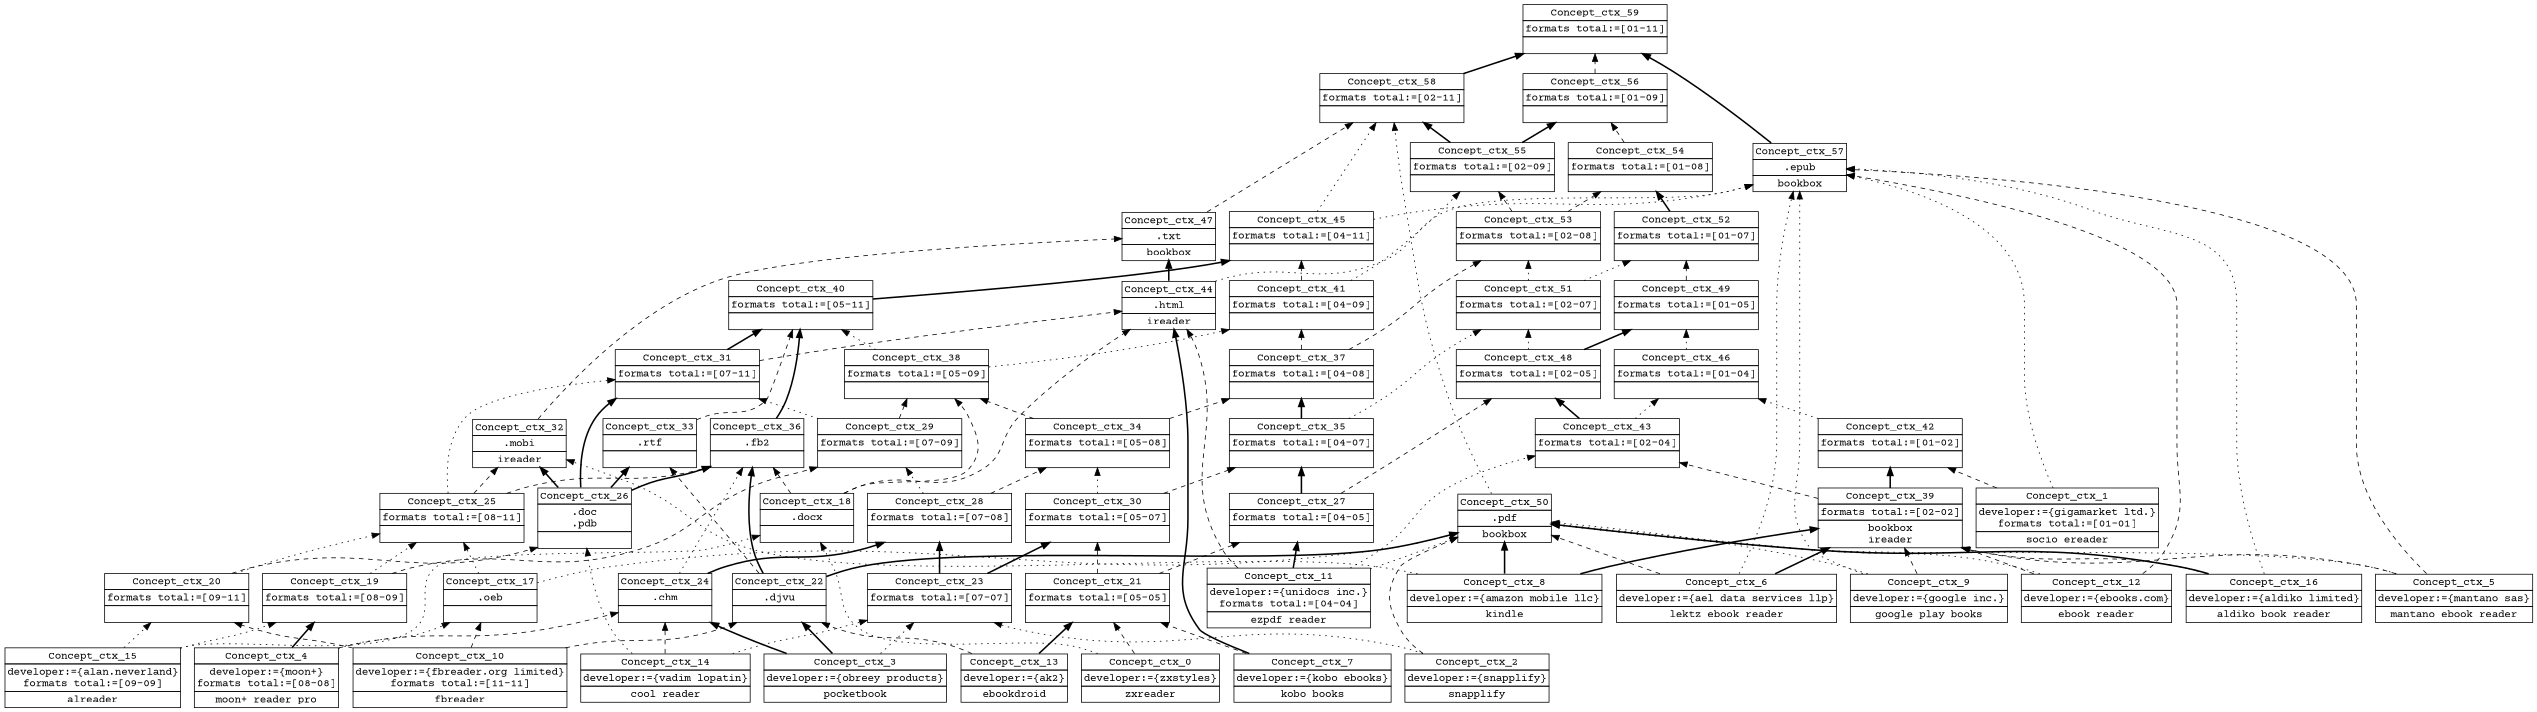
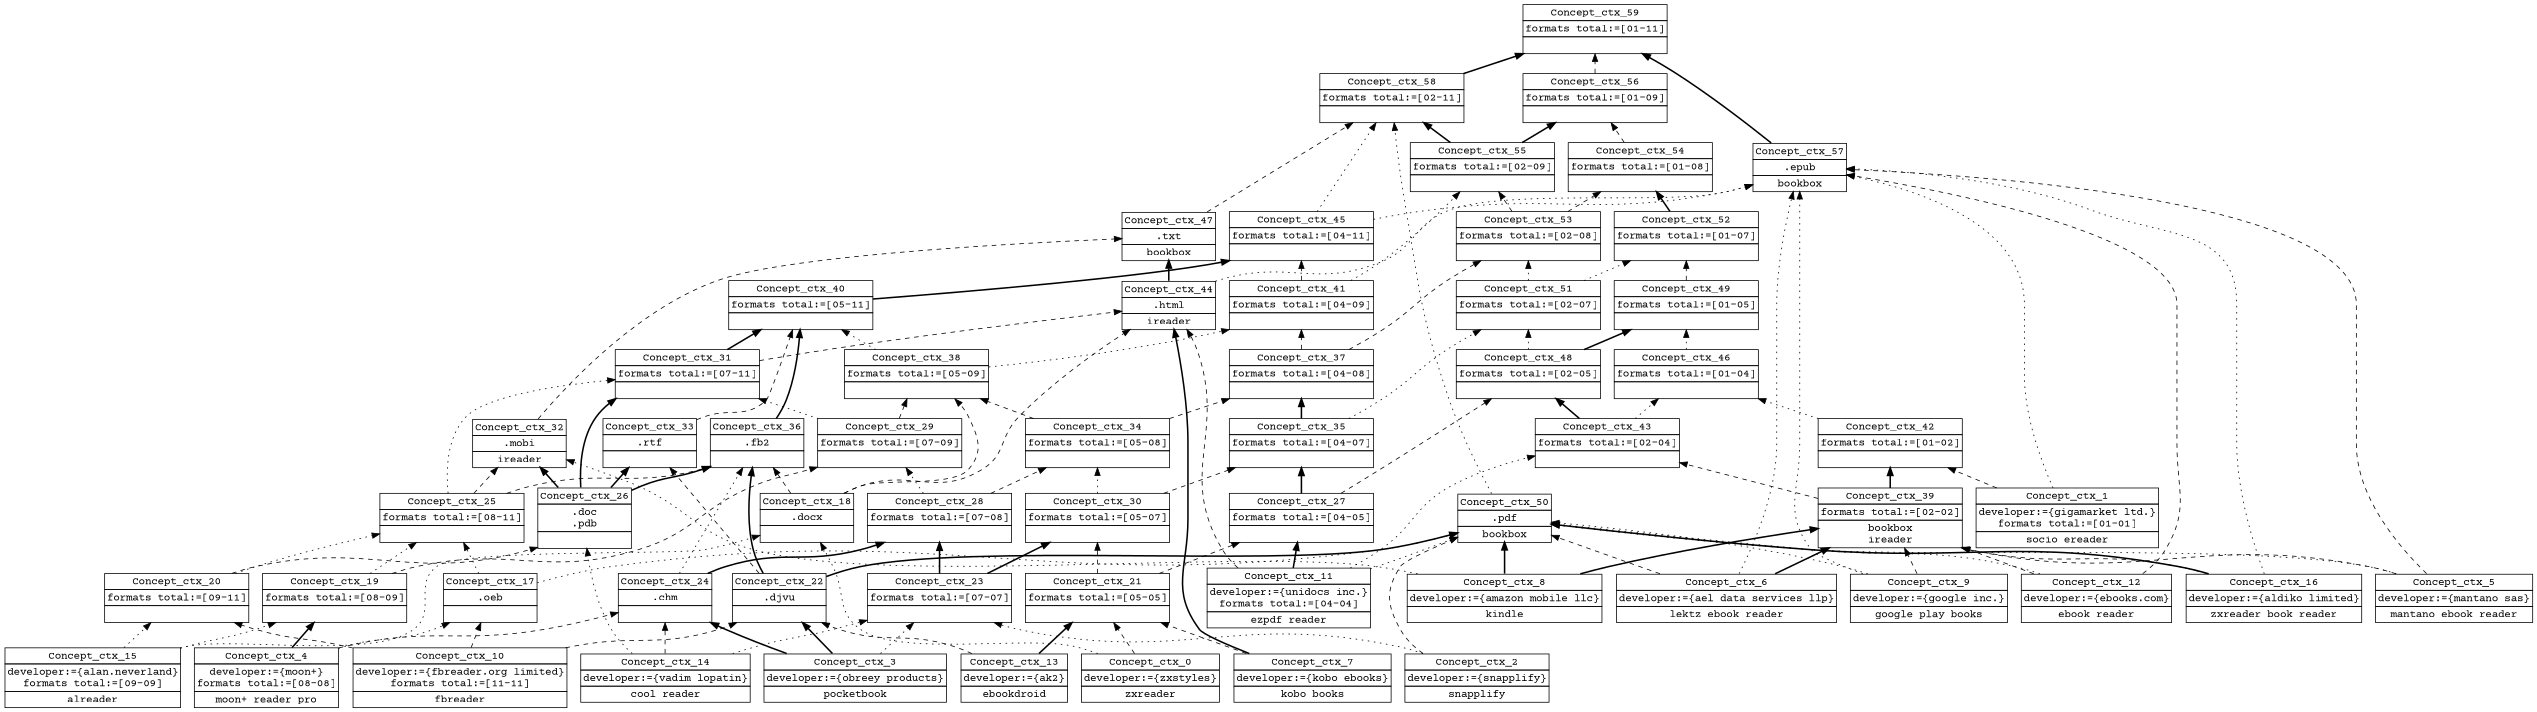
node "Concept_ctx_16": text "aldiko book reader" -> "zxreader book reader"
